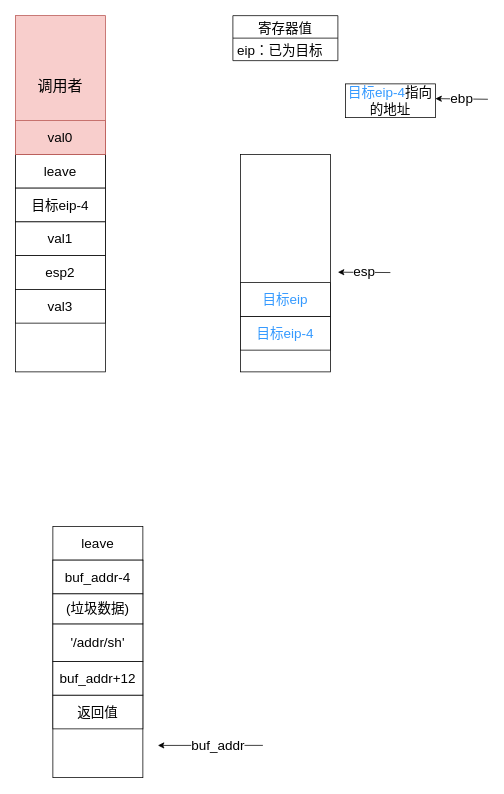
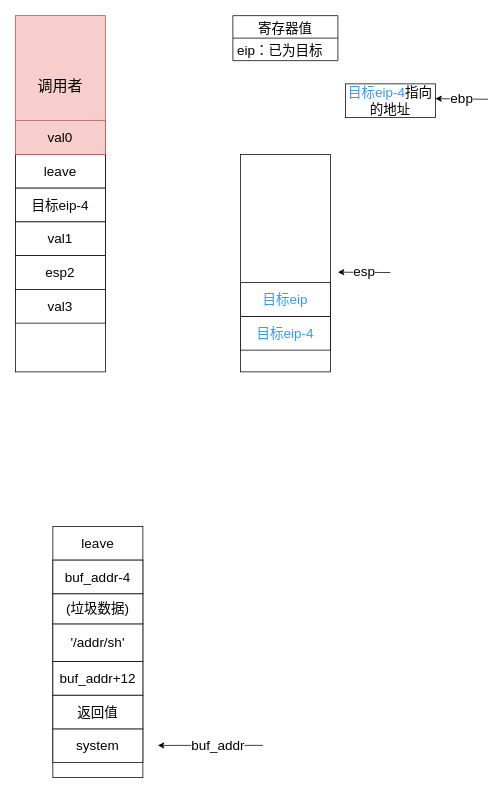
node "system": added
